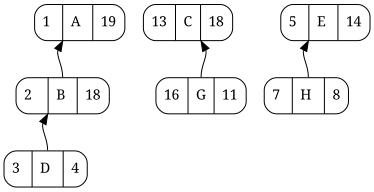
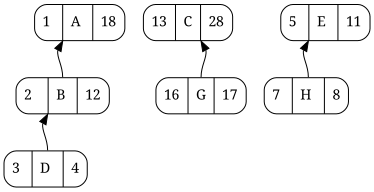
node "1": text "19" -> "18"
node "13": text "18" -> "28"
node "5": text "14" -> "11"
node "2": text "18" -> "12"
node "16": text "11" -> "17"
